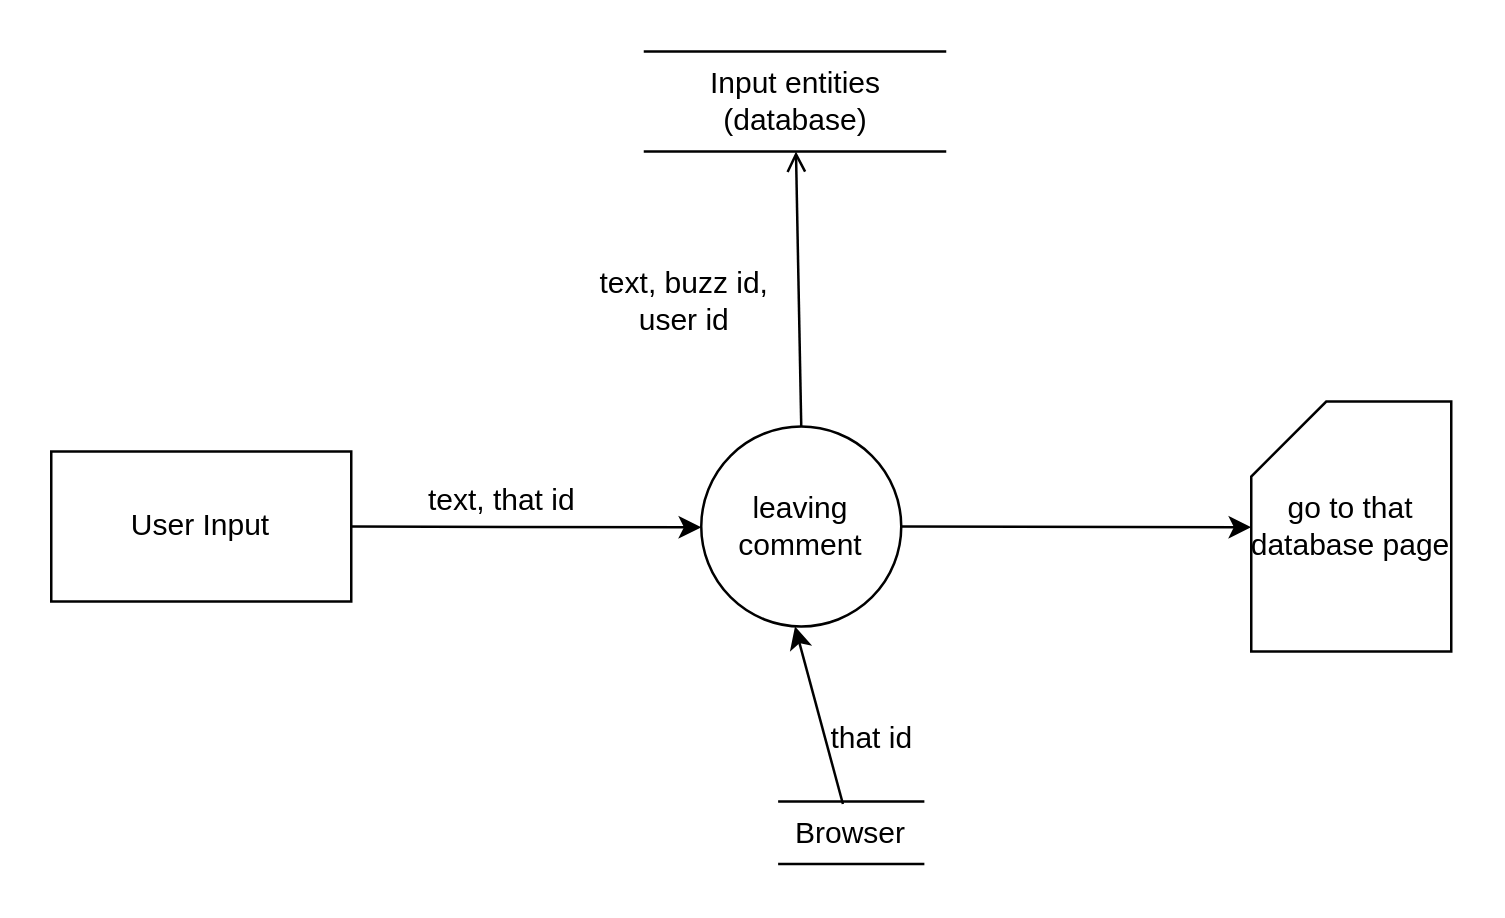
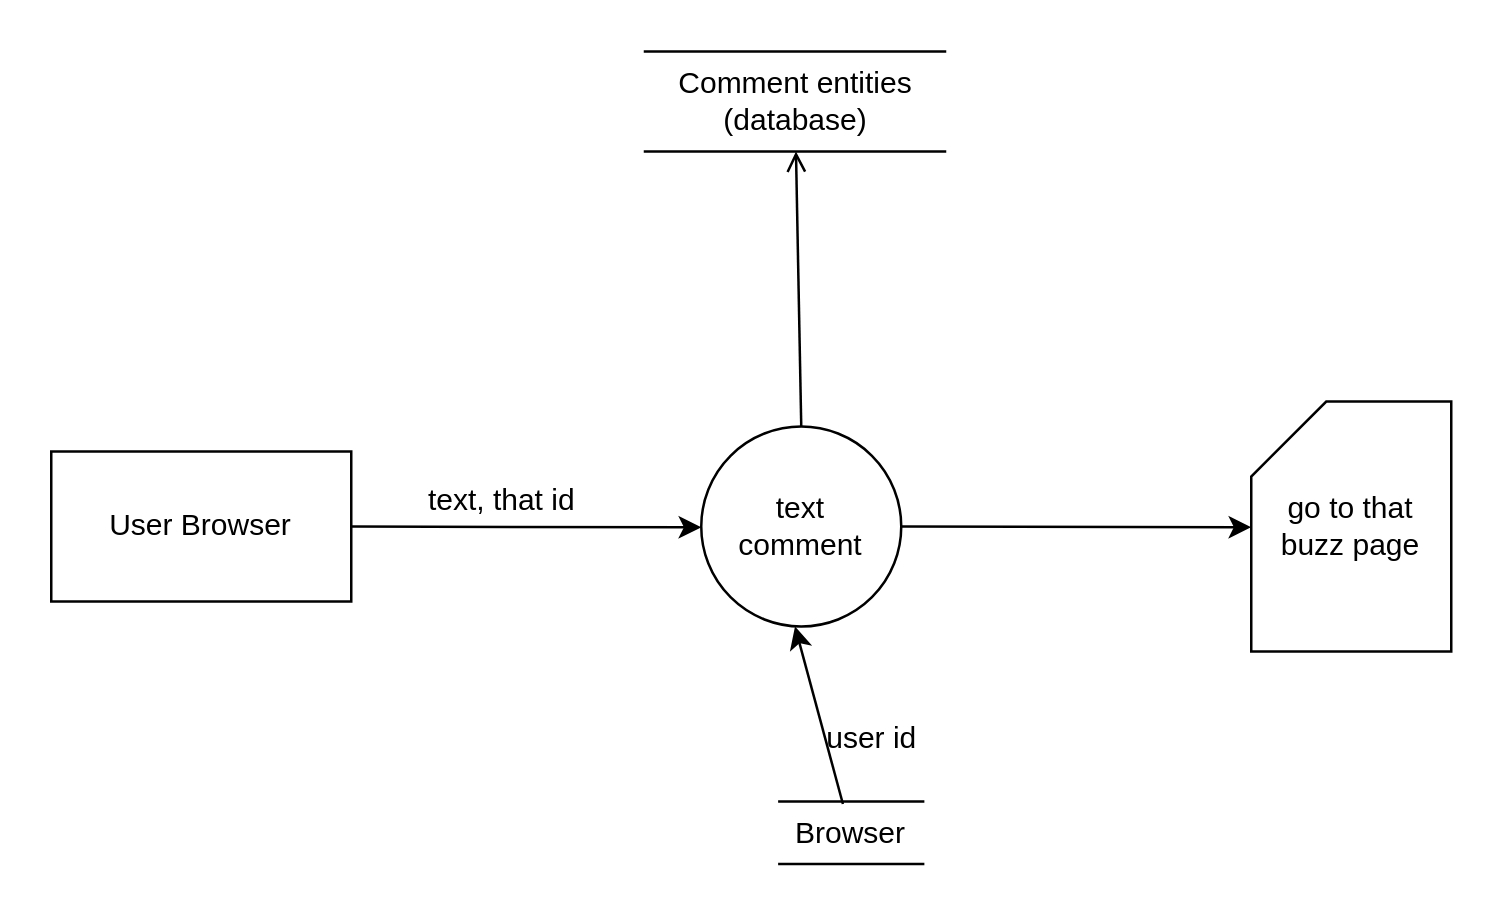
node "Input entities (database)": label "Input entities (database)" -> "Comment entities (database)"
node "text, buzz id, user id": removed
node "User Input": label "User Input" -> "User Browser"
node "leaving comment": label "leaving comment" -> "text comment"
node "go to that database page": label "go to that database page" -> "go to that buzz page"
node "that id": label "that id" -> "user id"
